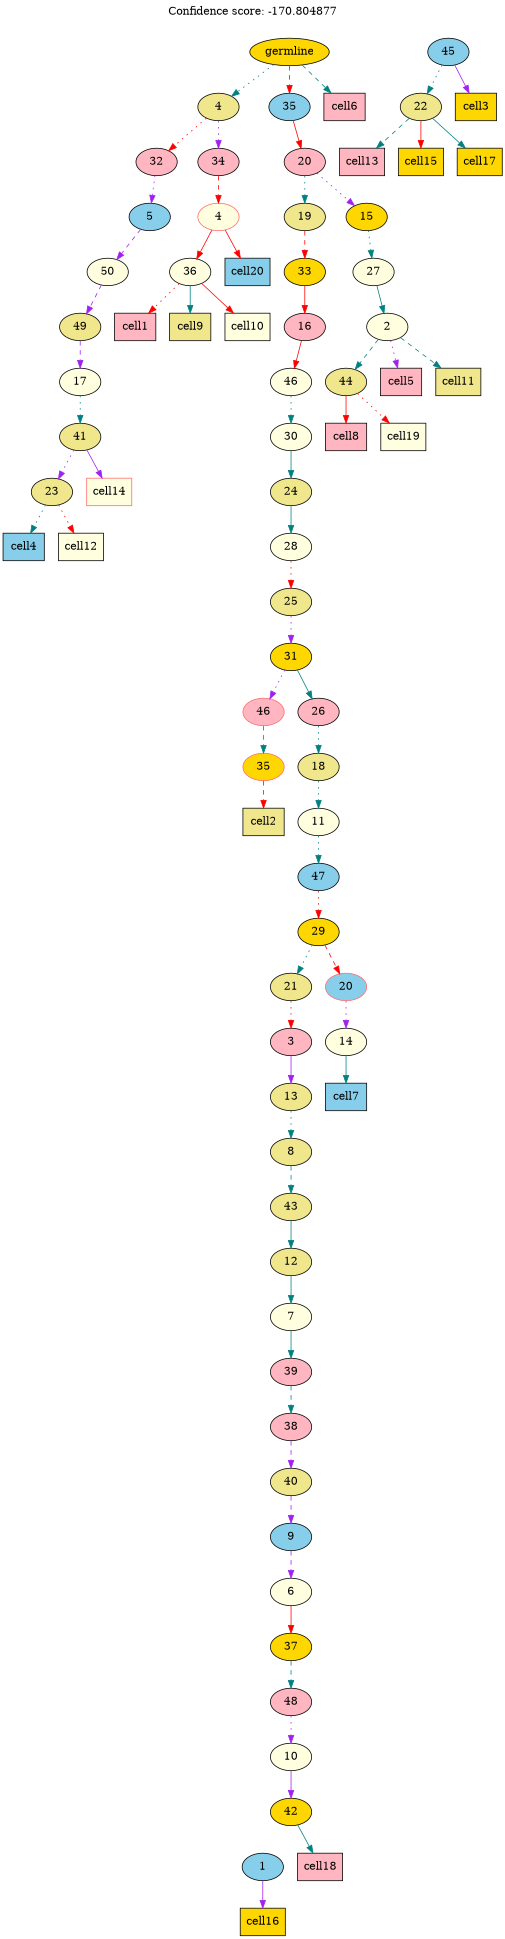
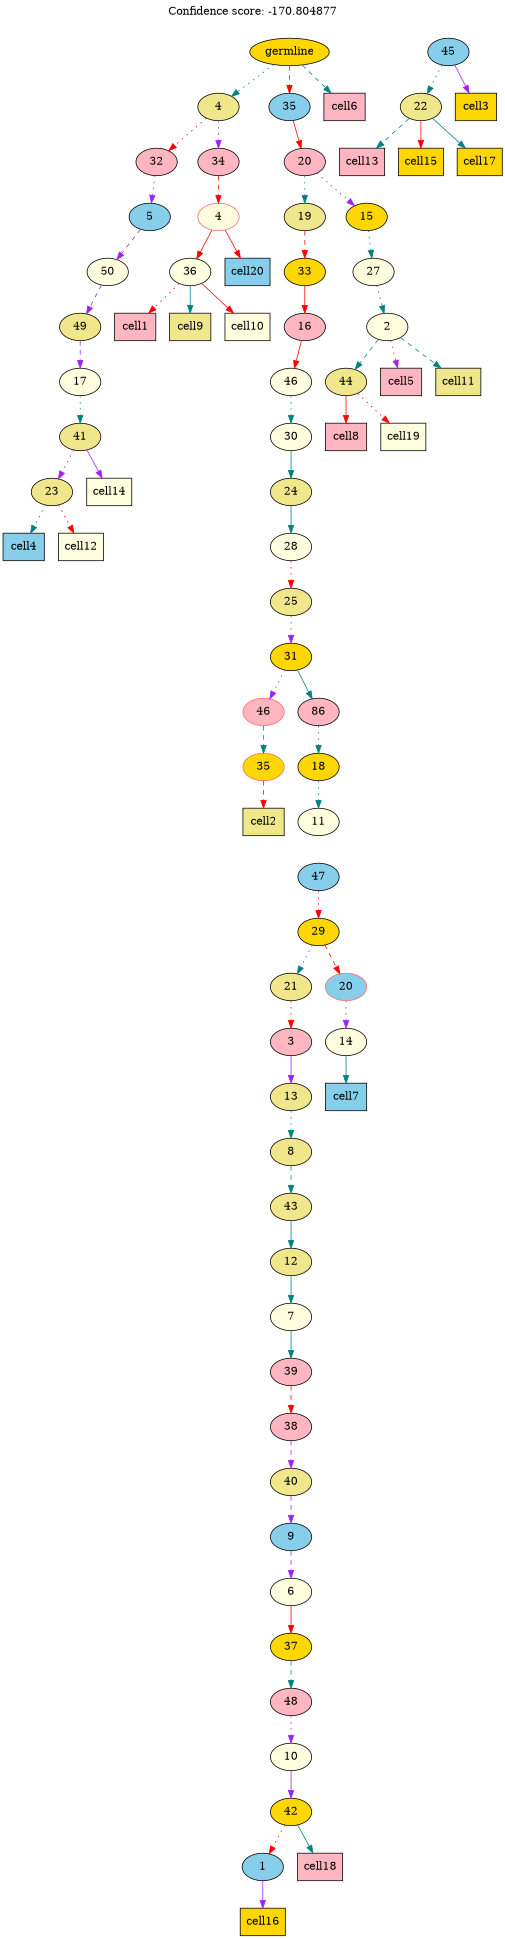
edge "27" -> "2": style solid -> dotted
node "cell14": color indianred1 -> black
node "26": label "26" -> "86"
node "18": fillcolor khaki -> gold
edge "11" -> "47": removed
edge "39" -> "38": color teal -> red
edge "42" -> "1": added
